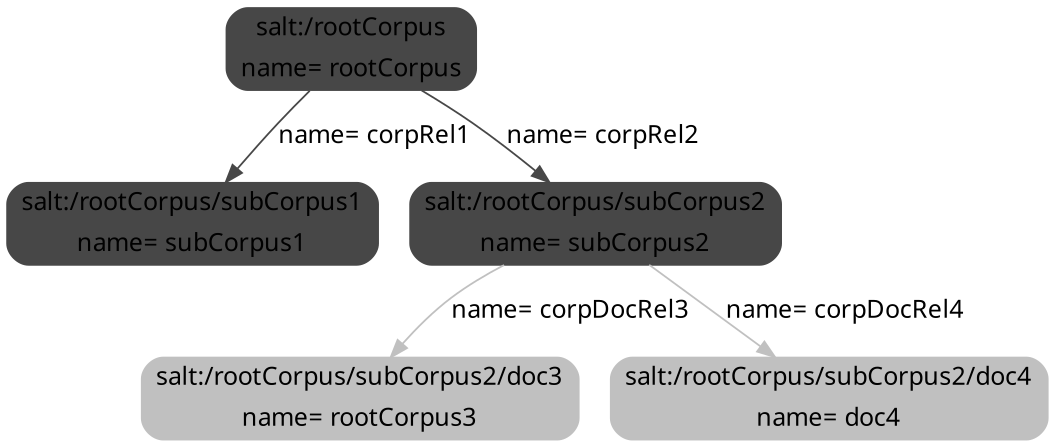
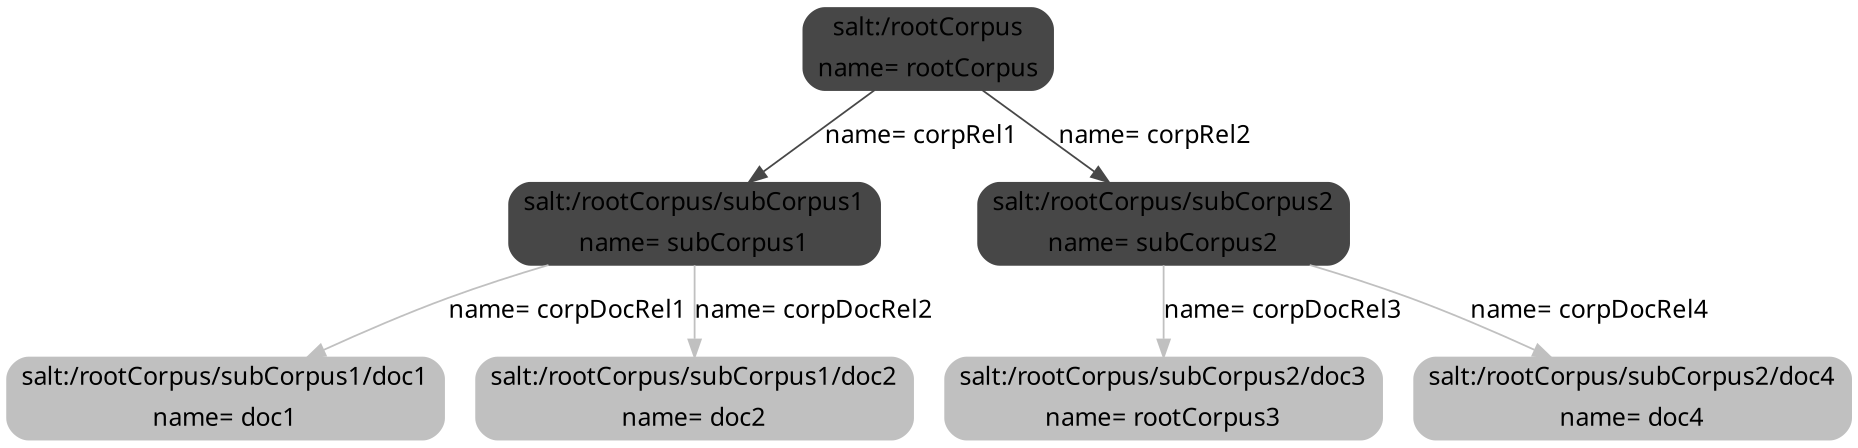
node "salt:/rootCorpus/subCorpus1/doc1": added
node "salt:/rootCorpus/subCorpus1/doc2": added
